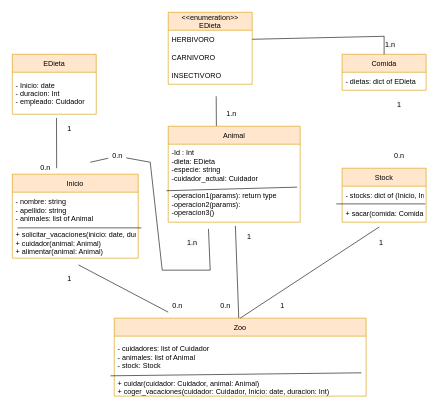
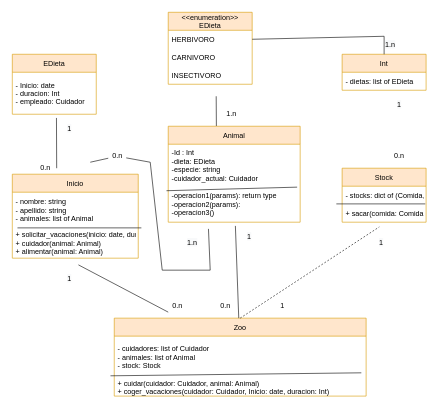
node "Comida": label "Comida" -> "Int"
node "- dietas: dict of EDieta": label "- dietas: dict of EDieta" -> "- dietas: list of EDieta"
node "- stocks: dict of (Inicio, Int)": label "- stocks: dict of (Inicio, Int)" -> "- stocks: dict of (Comida, Int)"
edge "+ sacar(comida: Comida, params: Int)" -- "Zoo": style solid -> dashed
